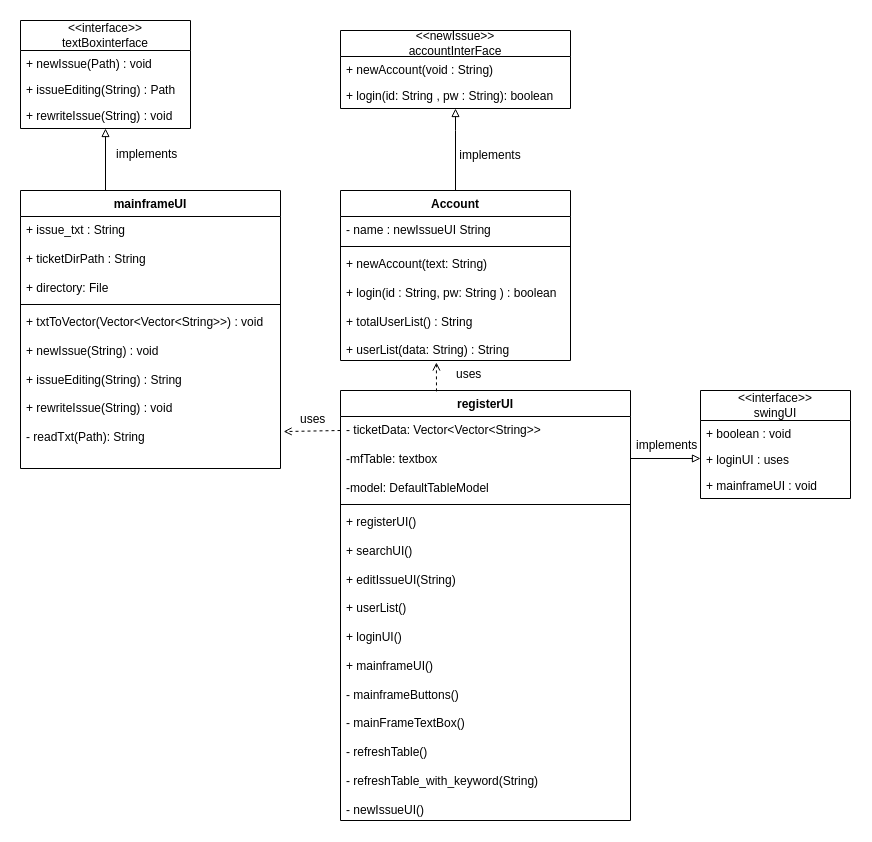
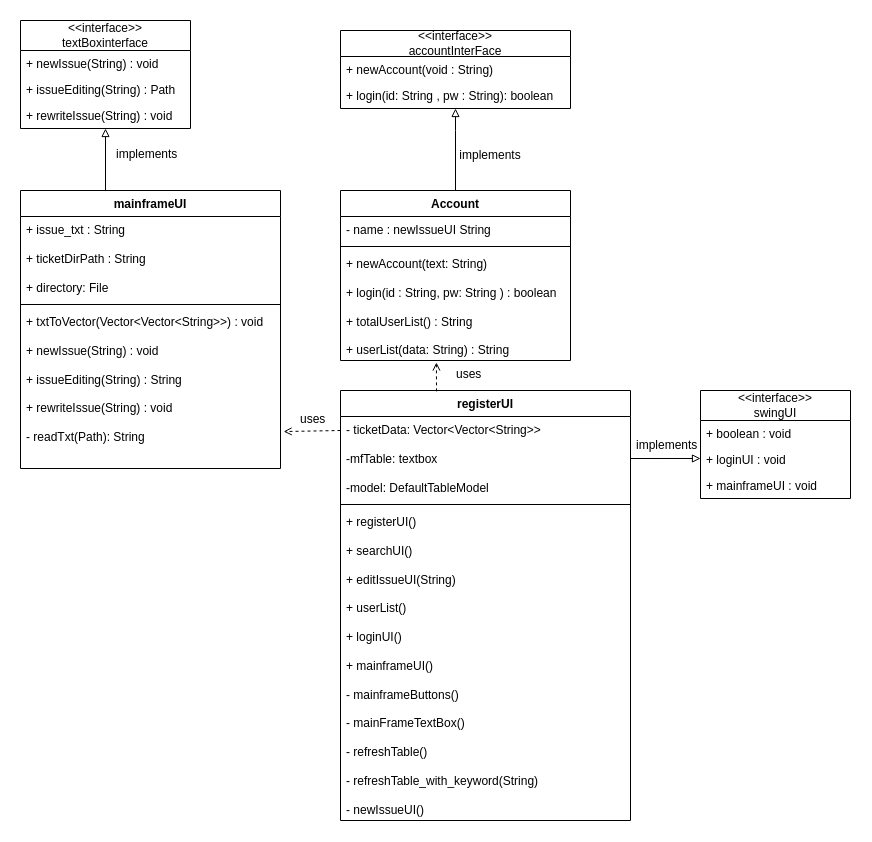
node "<<newIssue>> accountInterFace": label "<<newIssue>> accountInterFace" -> "<<interface>> accountInterFace"
node "+ newIssue(Path) : void": label "+ newIssue(Path) : void" -> "+ newIssue(String) : void"
node "+ loginUI : uses": label "+ loginUI : uses" -> "+ loginUI : void"
